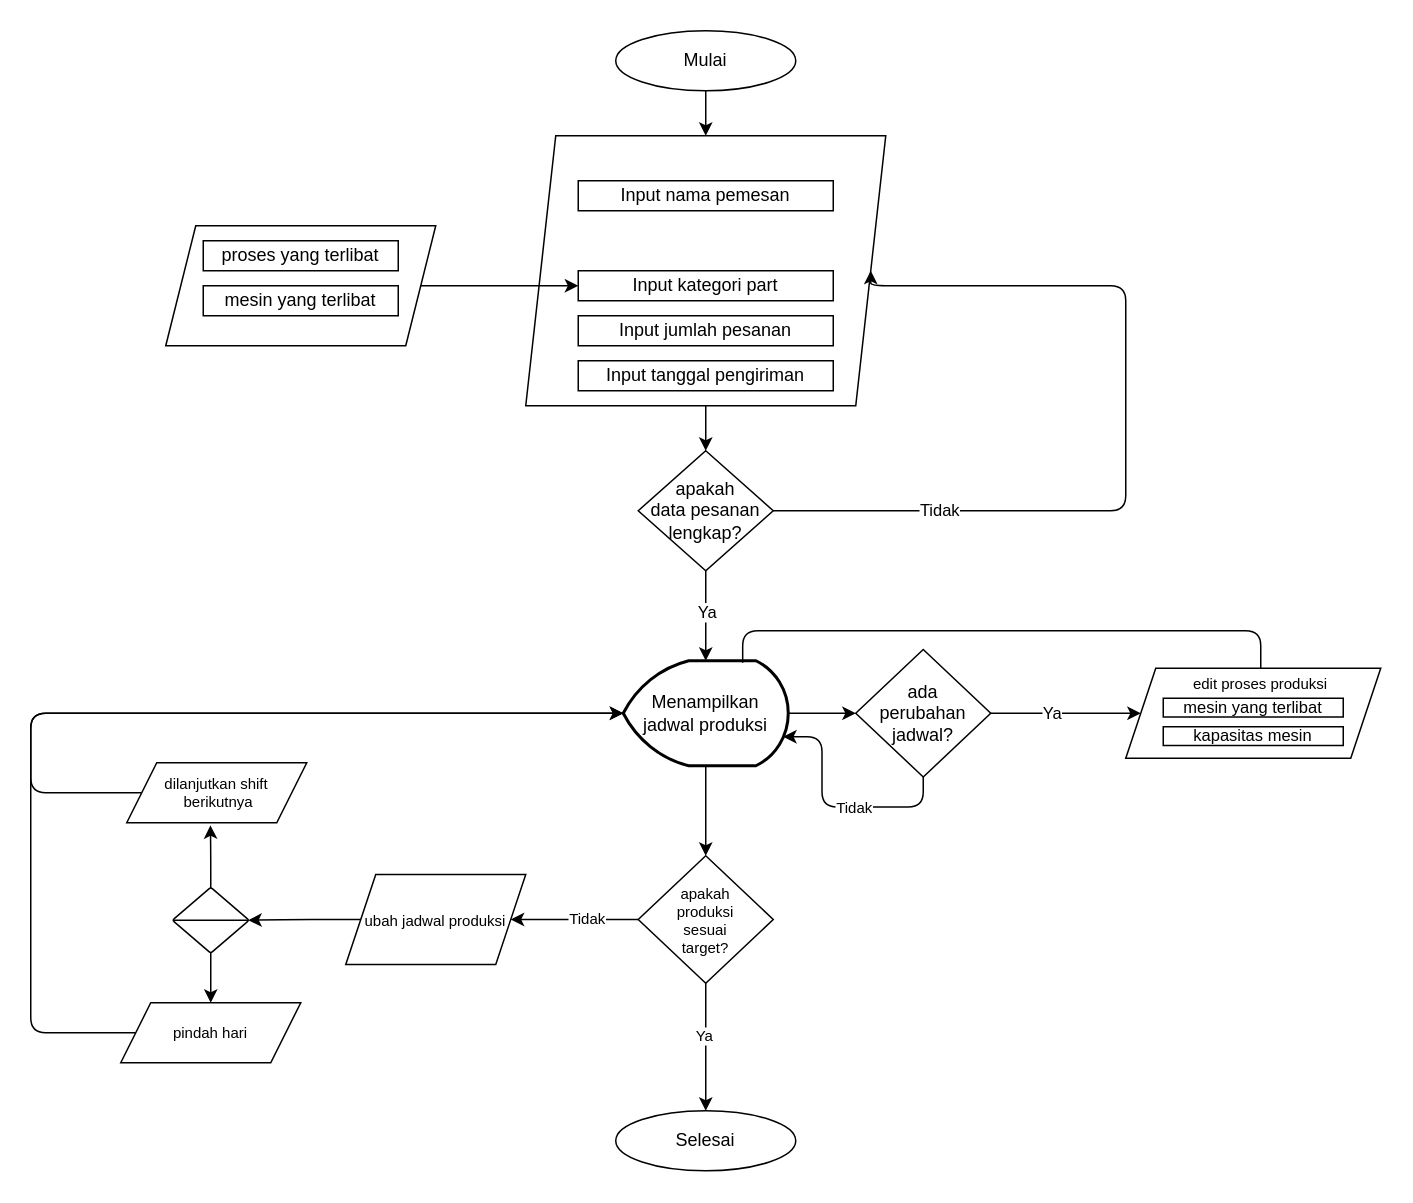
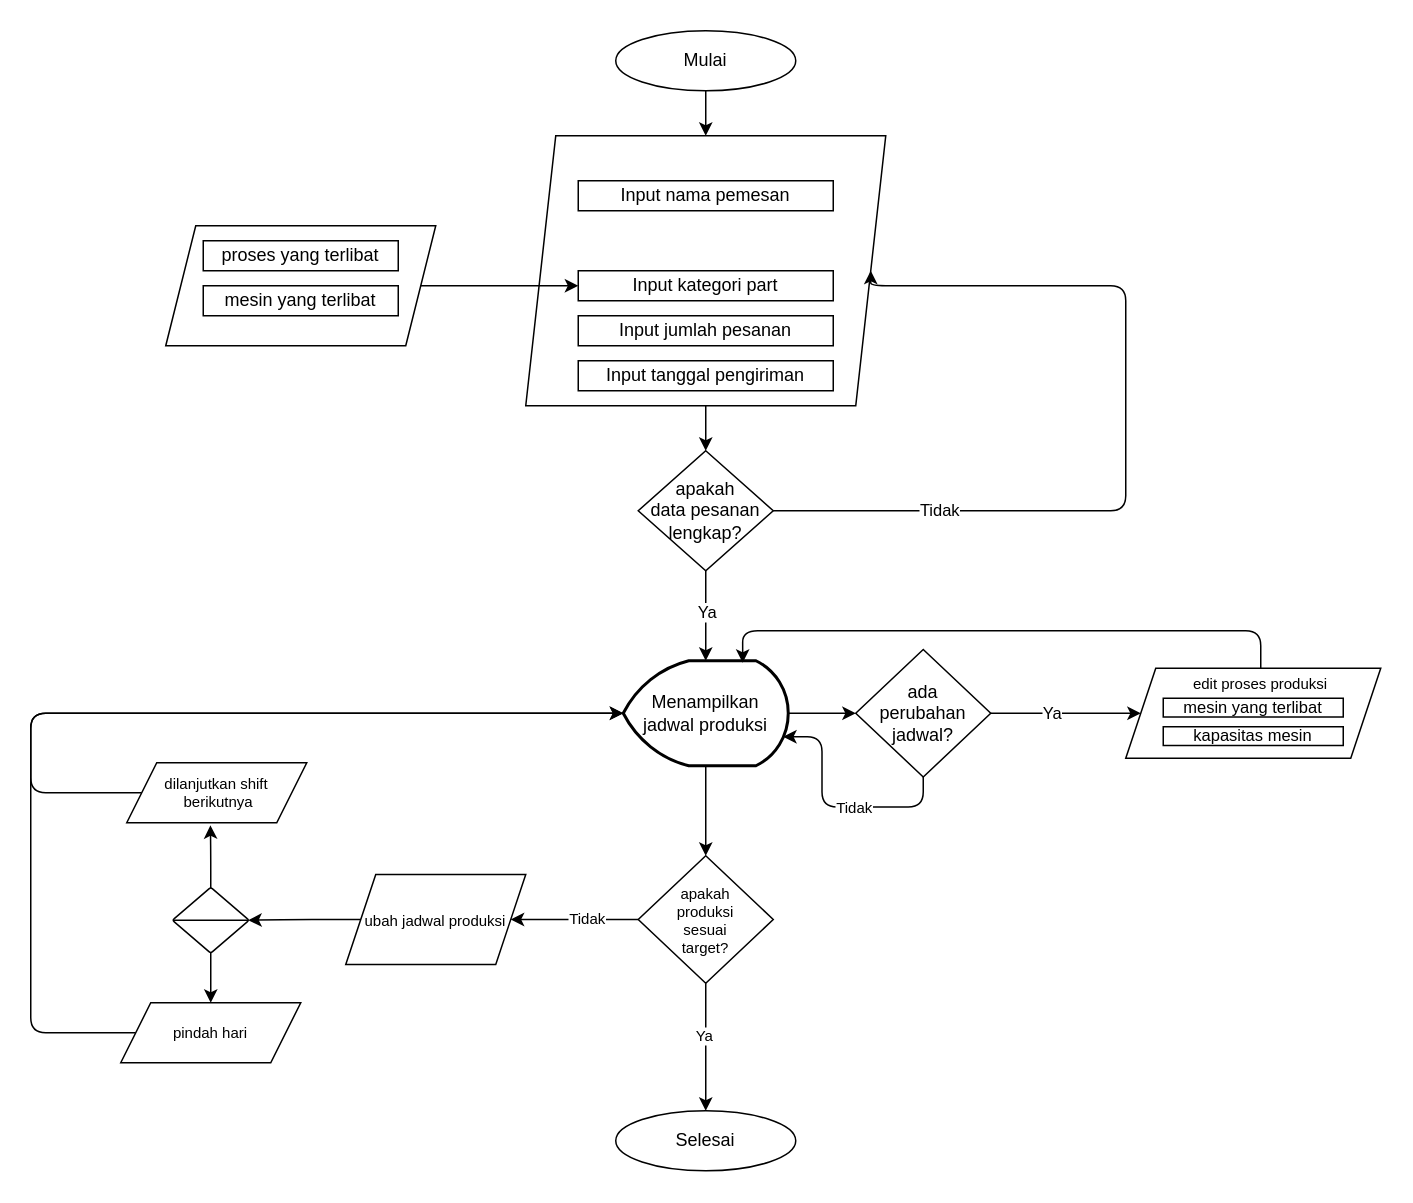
edge "edit proses produksi" -- "Menampilkan jadwal produksi": arrowhead none -> classic
